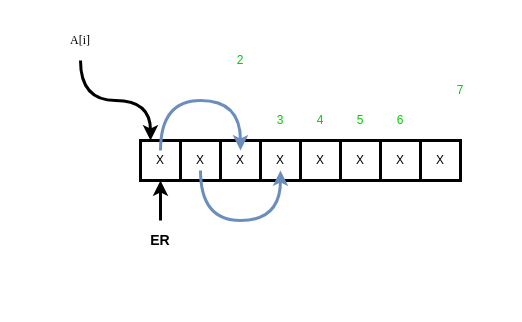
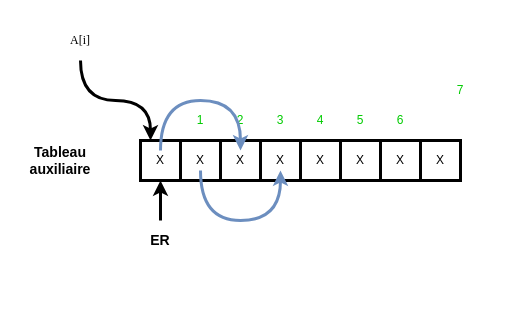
node "2": moved (241, 61) -> (241, 121)
node "1": added
node "Tableau auxiliaire": added
